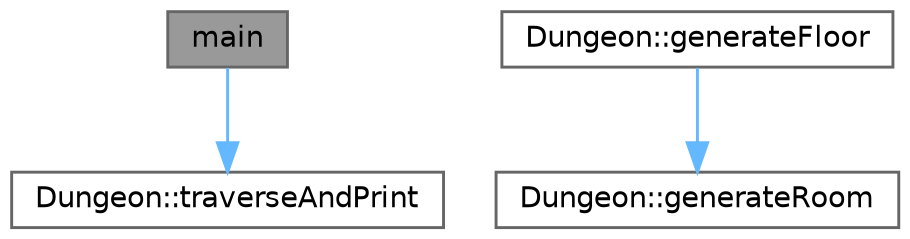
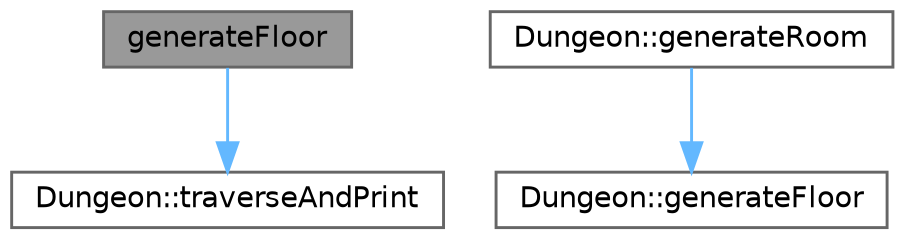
node "main": label "main" -> "generateFloor"
edge "Dungeon::generateFloor" -> "Dungeon::generateRoom": reversed
